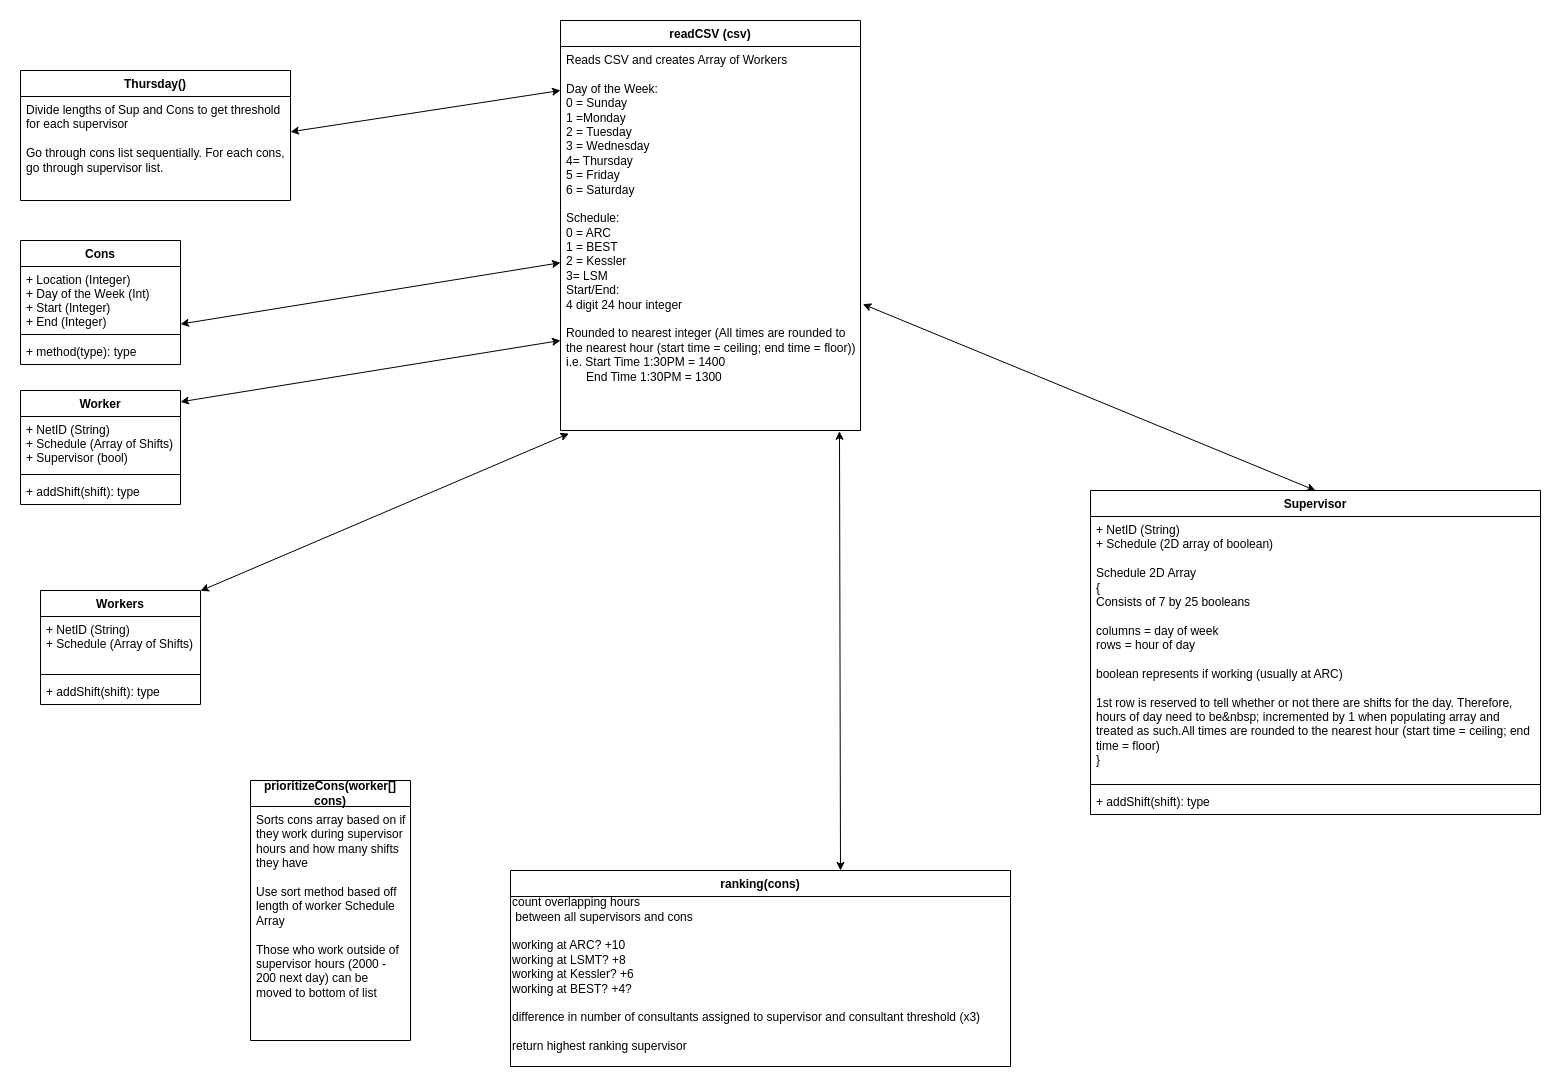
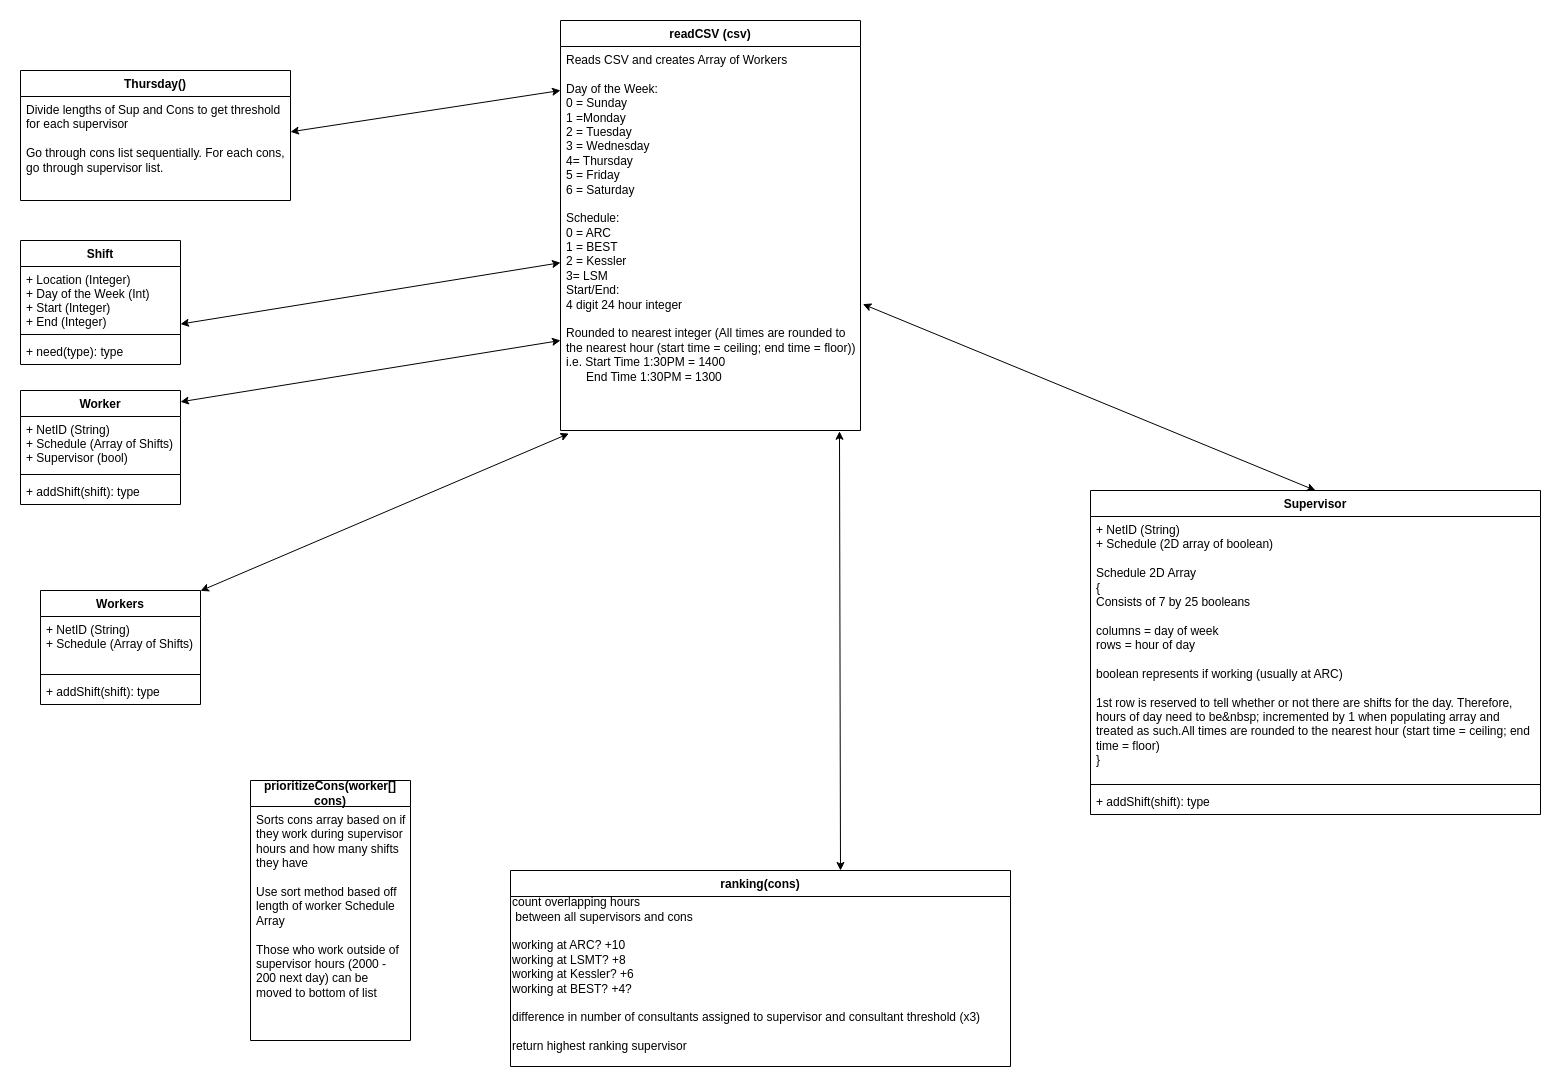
node "Cons": label "Cons" -> "Shift"
node "+ method(type): type": label "+ method(type): type" -> "+ need(type): type"
